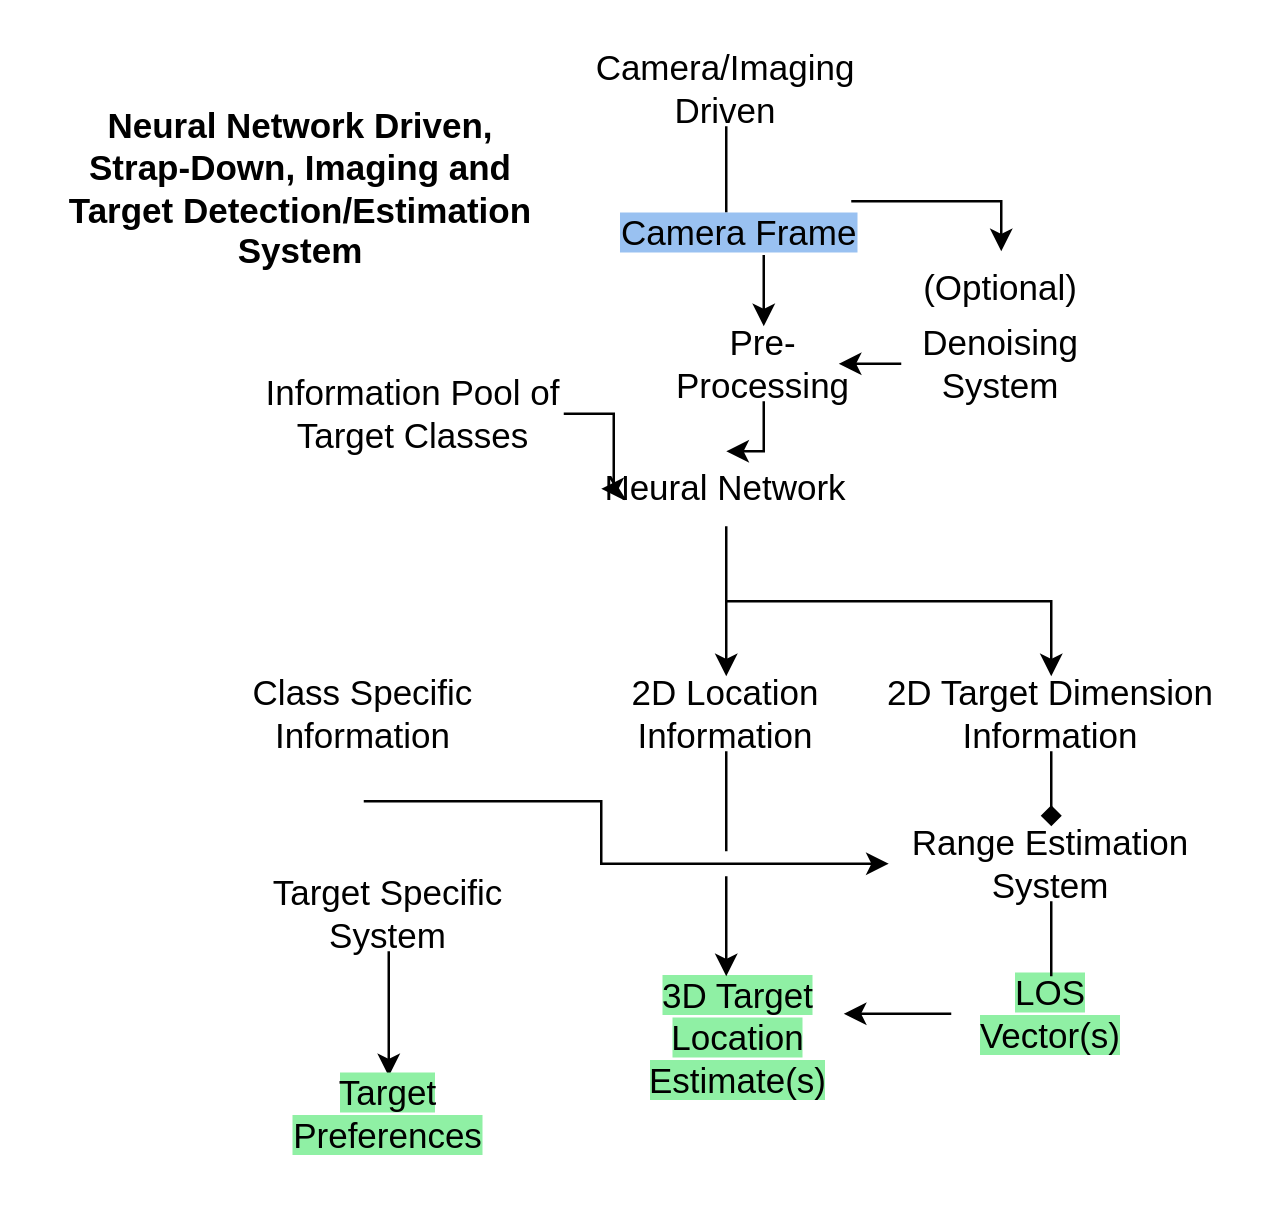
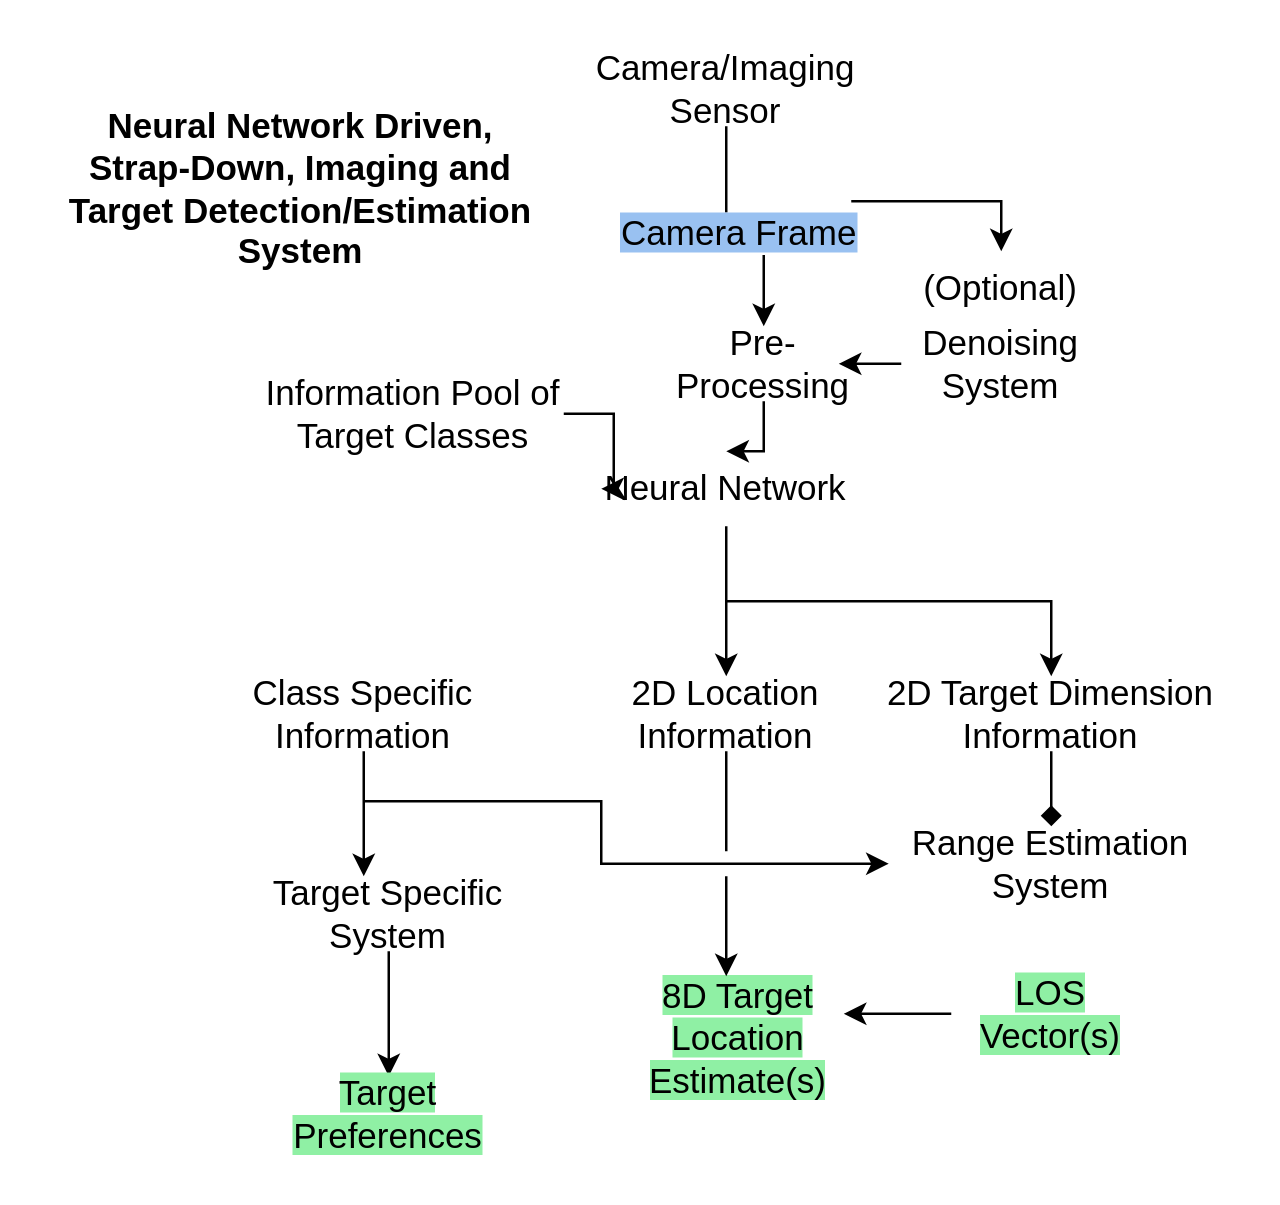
node "Camera/Imaging Driven": label "Camera/Imaging Driven" -> "Camera/Imaging Sensor"
edge "Class Specific Information" -> "Target Specific System": added
edge "Range Estimation System" -- "LOS Vector(s)": removed
node "3D Target Location Estimate(s)": label "3D Target Location Estimate(s)" -> "8D Target Location Estimate(s)"
